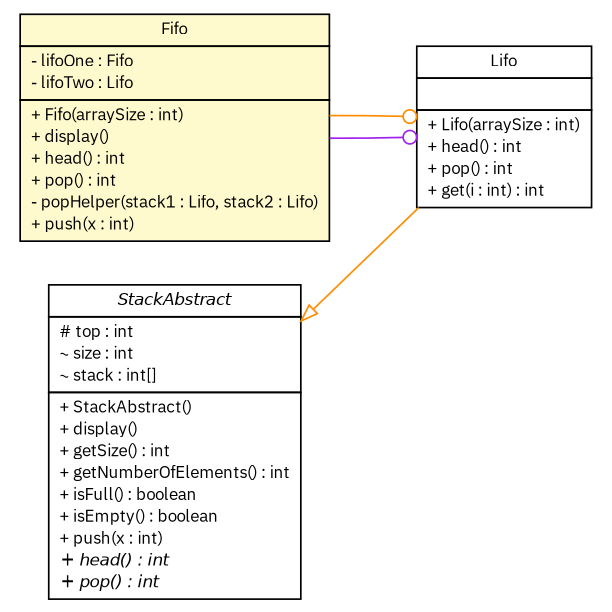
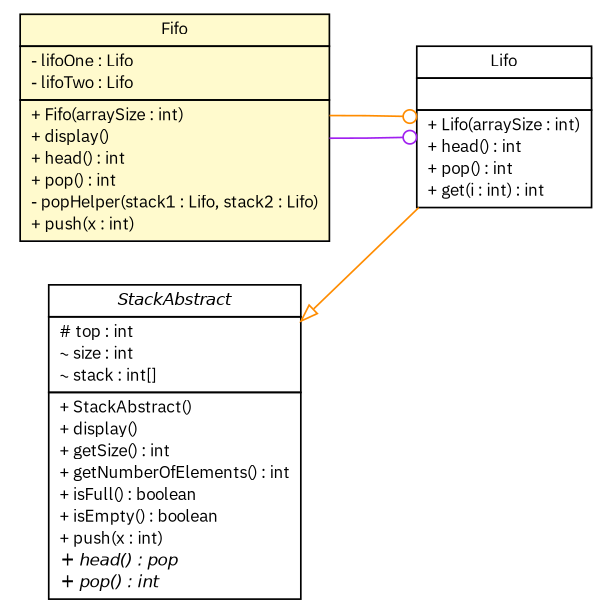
node "Fifo": text "- lifoOne : Fifo" -> "- lifoOne : Lifo"
node "StackAbstract": text "+ head() : int" -> "+ head() : pop"
